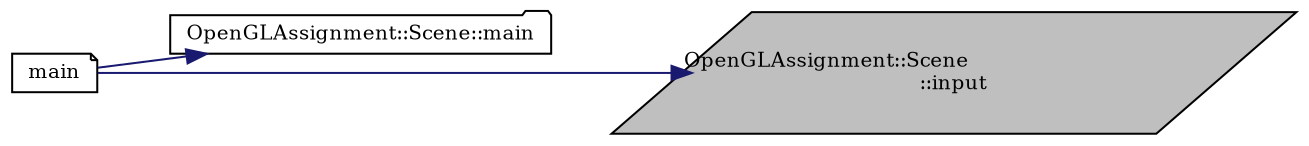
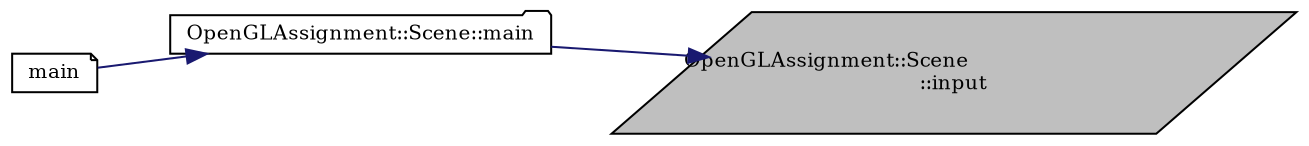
edge "main" -> "OpenGLAssignment::Scene ::input": now "OpenGLAssignment::Scene::main" -> "OpenGLAssignment::Scene ::input"
